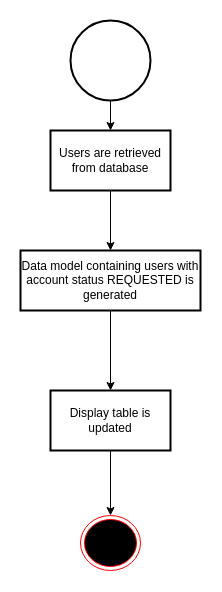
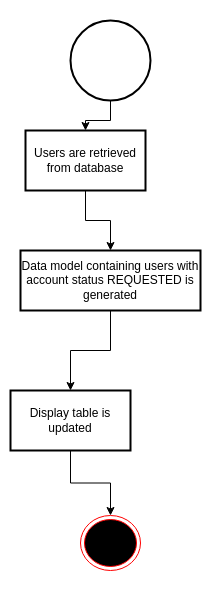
node "Users are retrieved from database": moved (111, 161) -> (86, 161)
node "Display table is updated": moved (111, 421) -> (71, 421)
